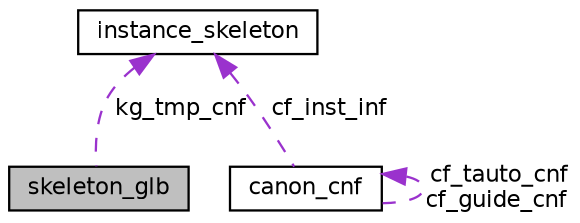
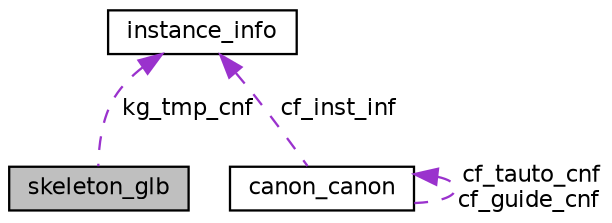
node "instance_skeleton": label "instance_skeleton" -> "instance_info"
node "canon_cnf": label "canon_cnf" -> "canon_canon"
